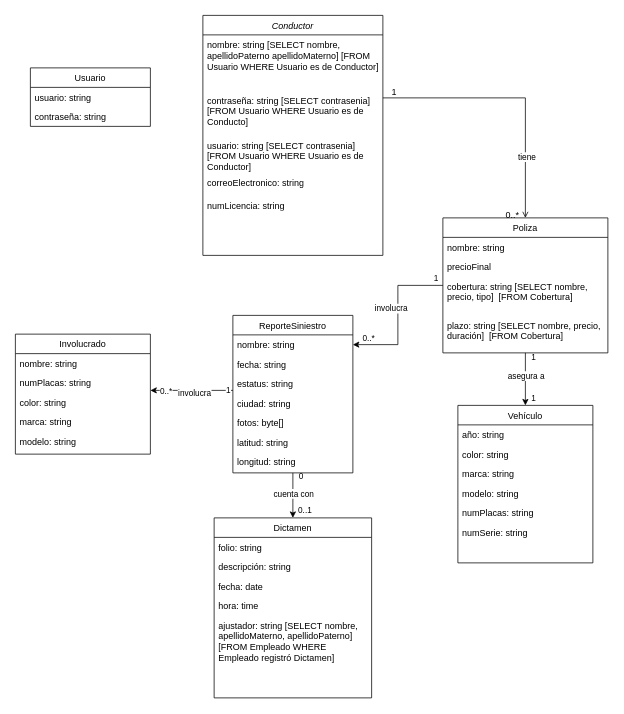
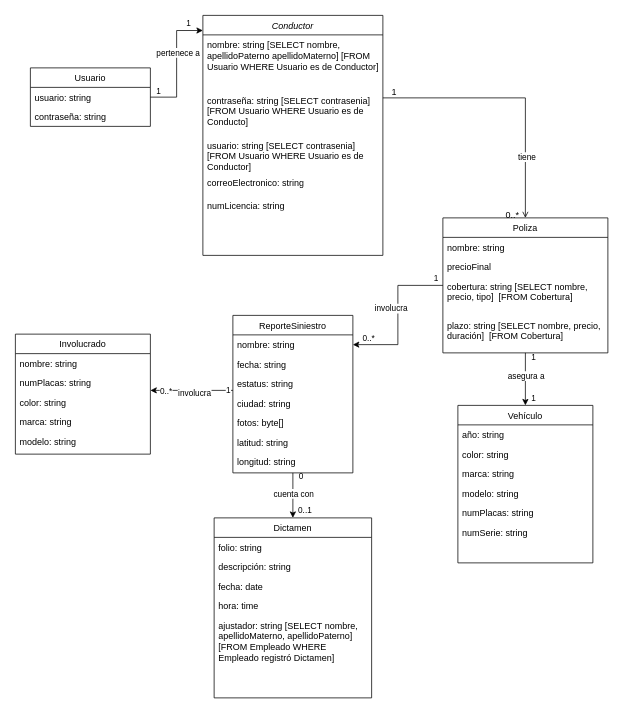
edge "Usuario" -> "Conductor": added, labels "1", "pertenece a", "1"
